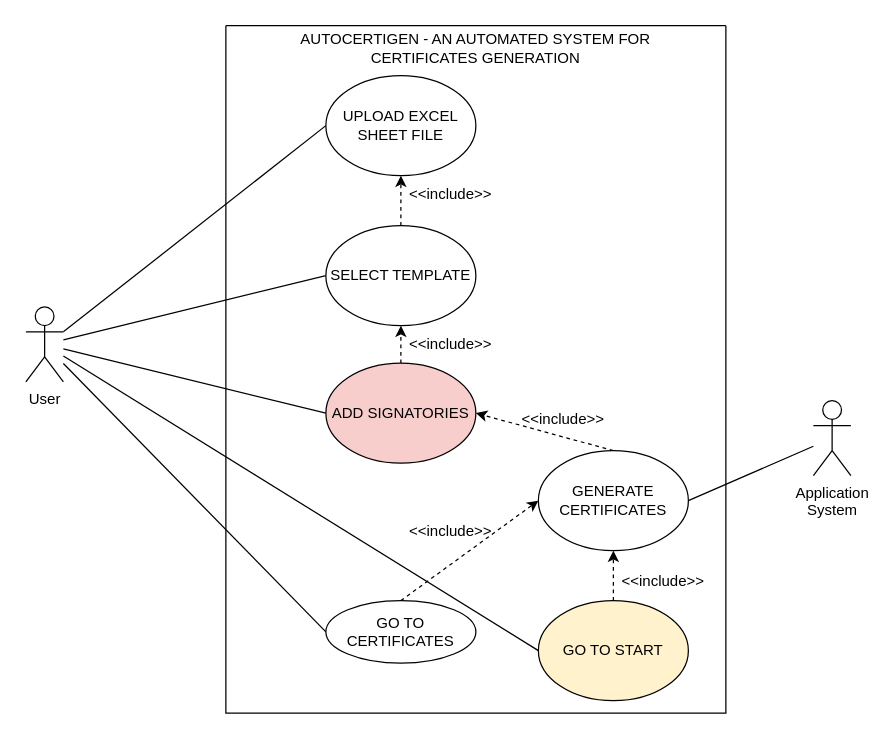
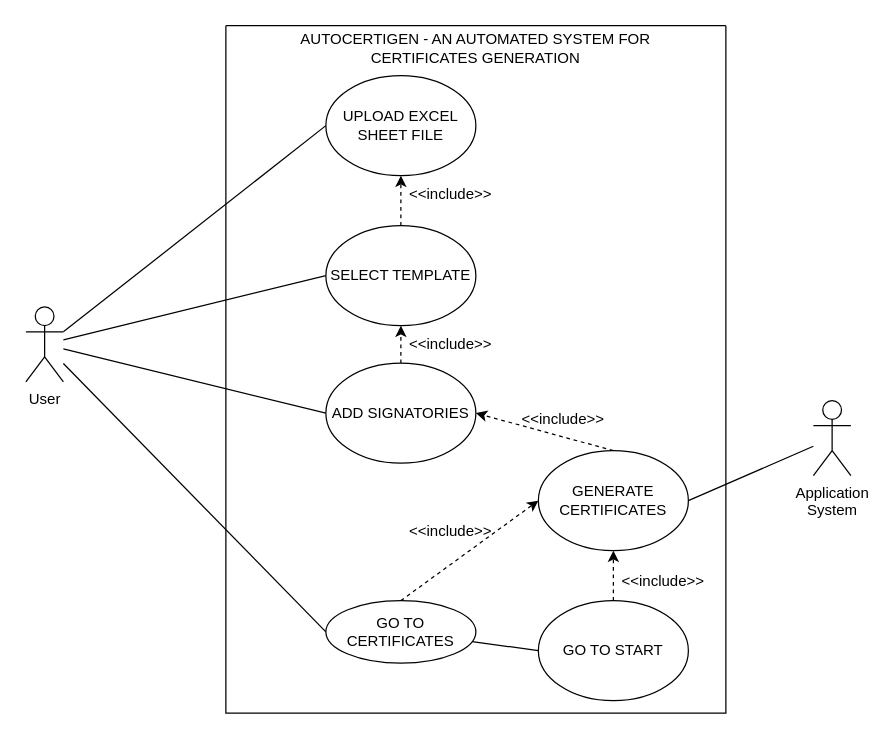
node "ADD SIGNATORIES": fillcolor #f8cecc -> #ffffff
edge "User" -- "GO TO START": now "GO TO CERTIFICATES" -- "GO TO START"
node "GO TO START": fillcolor #fff2cc -> #ffffff
